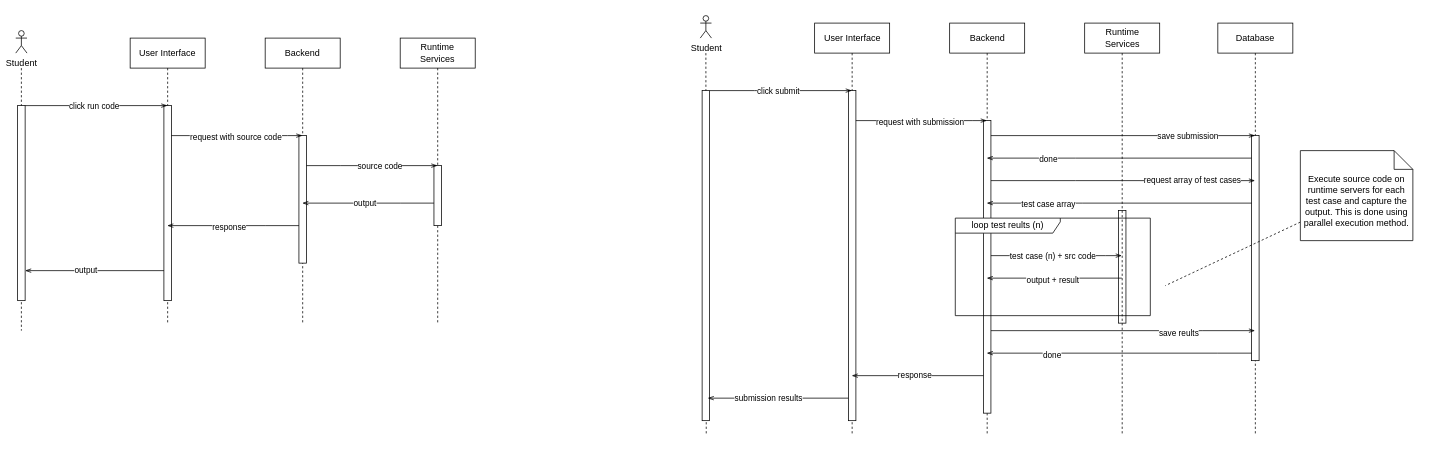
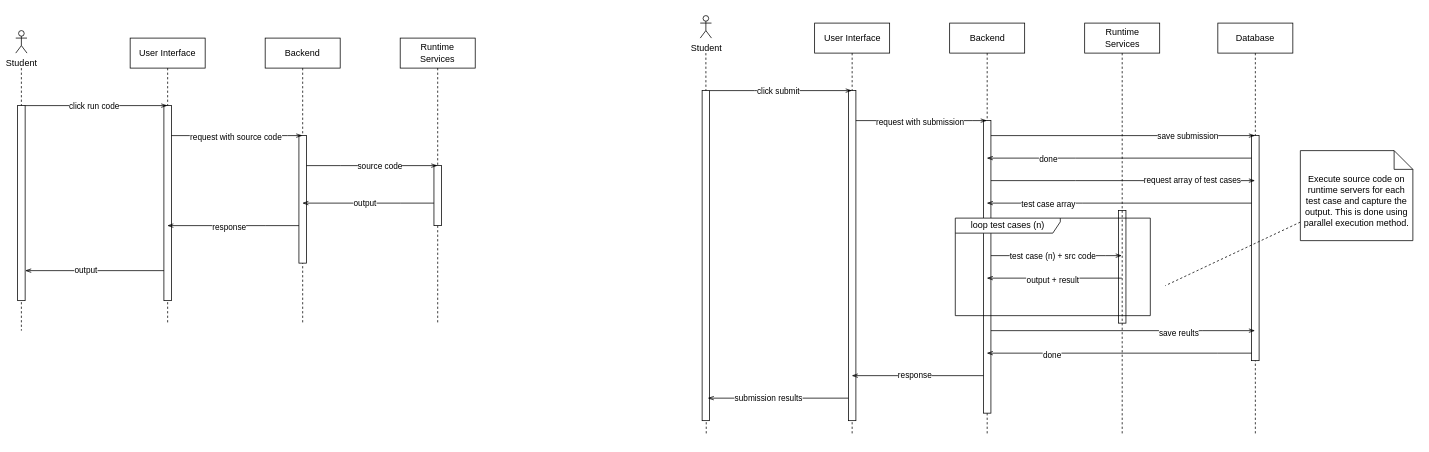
node "loop test reults (n)": label "loop test reults (n)" -> "loop test cases (n)"
